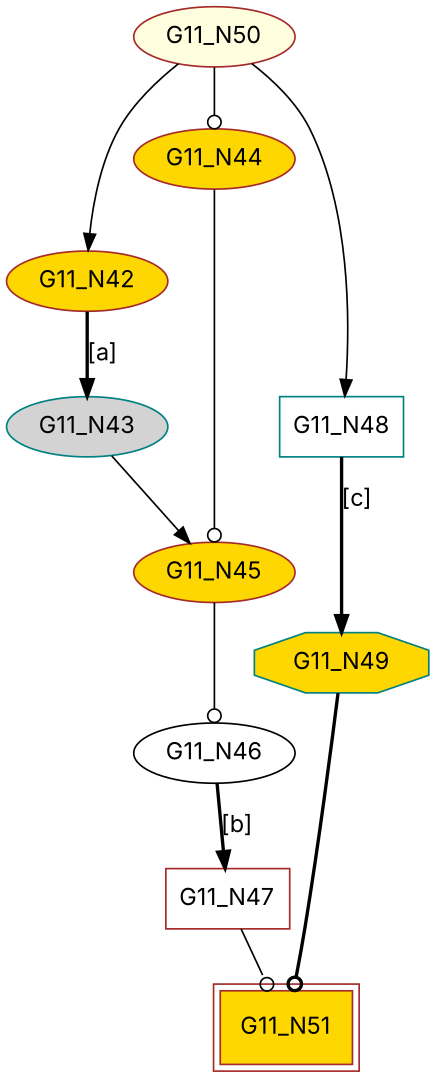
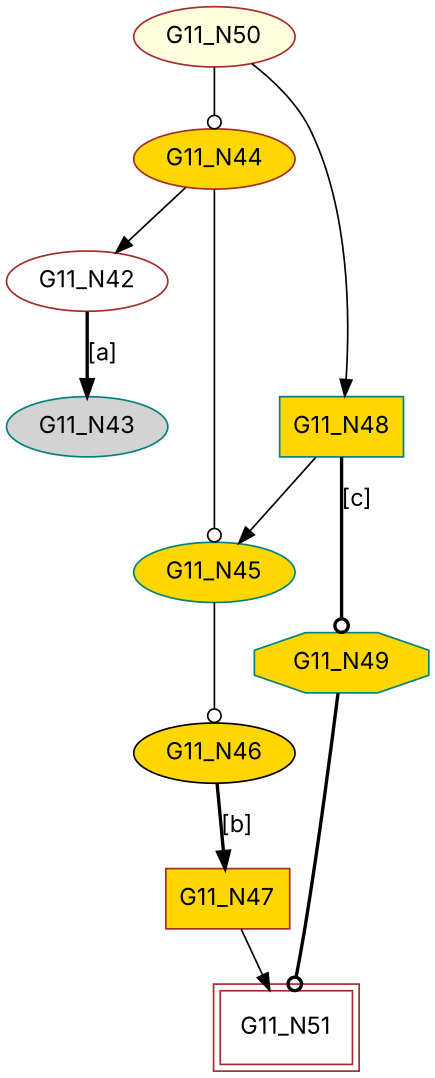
edge "G11_N50" -> "G11_N42": now "G11_N44" -> "G11_N42"
node "G11_N42": fillcolor gold -> white
node "G11_N48": fillcolor white -> gold
edge "G11_N43" -> "G11_N45": now "G11_N48" -> "G11_N45"
edge "G11_N48" -> "G11_N49": arrowhead normal -> odot
node "G11_N45": color brown -> teal
node "G11_N46": fillcolor white -> gold
node "G11_N47": fillcolor white -> gold
edge "G11_N47" -> "G11_N51": arrowhead odot -> normal
node "G11_N51": fillcolor gold -> white
